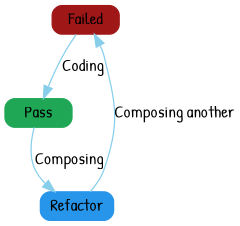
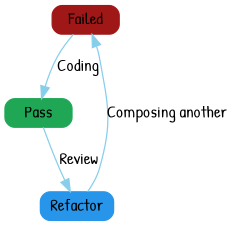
edge "Pass" -> "Refactor": label "Composing" -> "Review"
